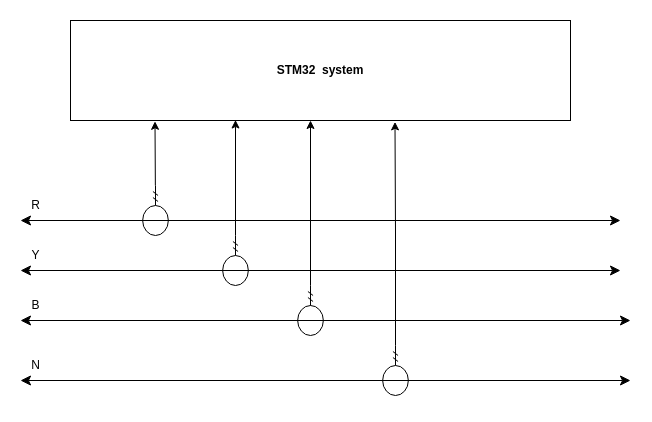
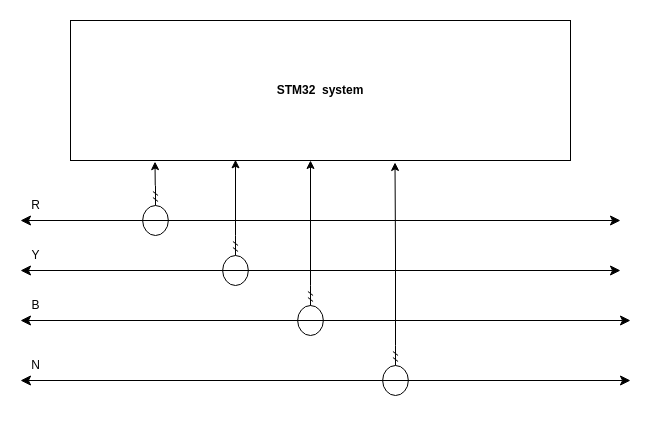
node "STM32 system": size 500x100 -> 500x140
